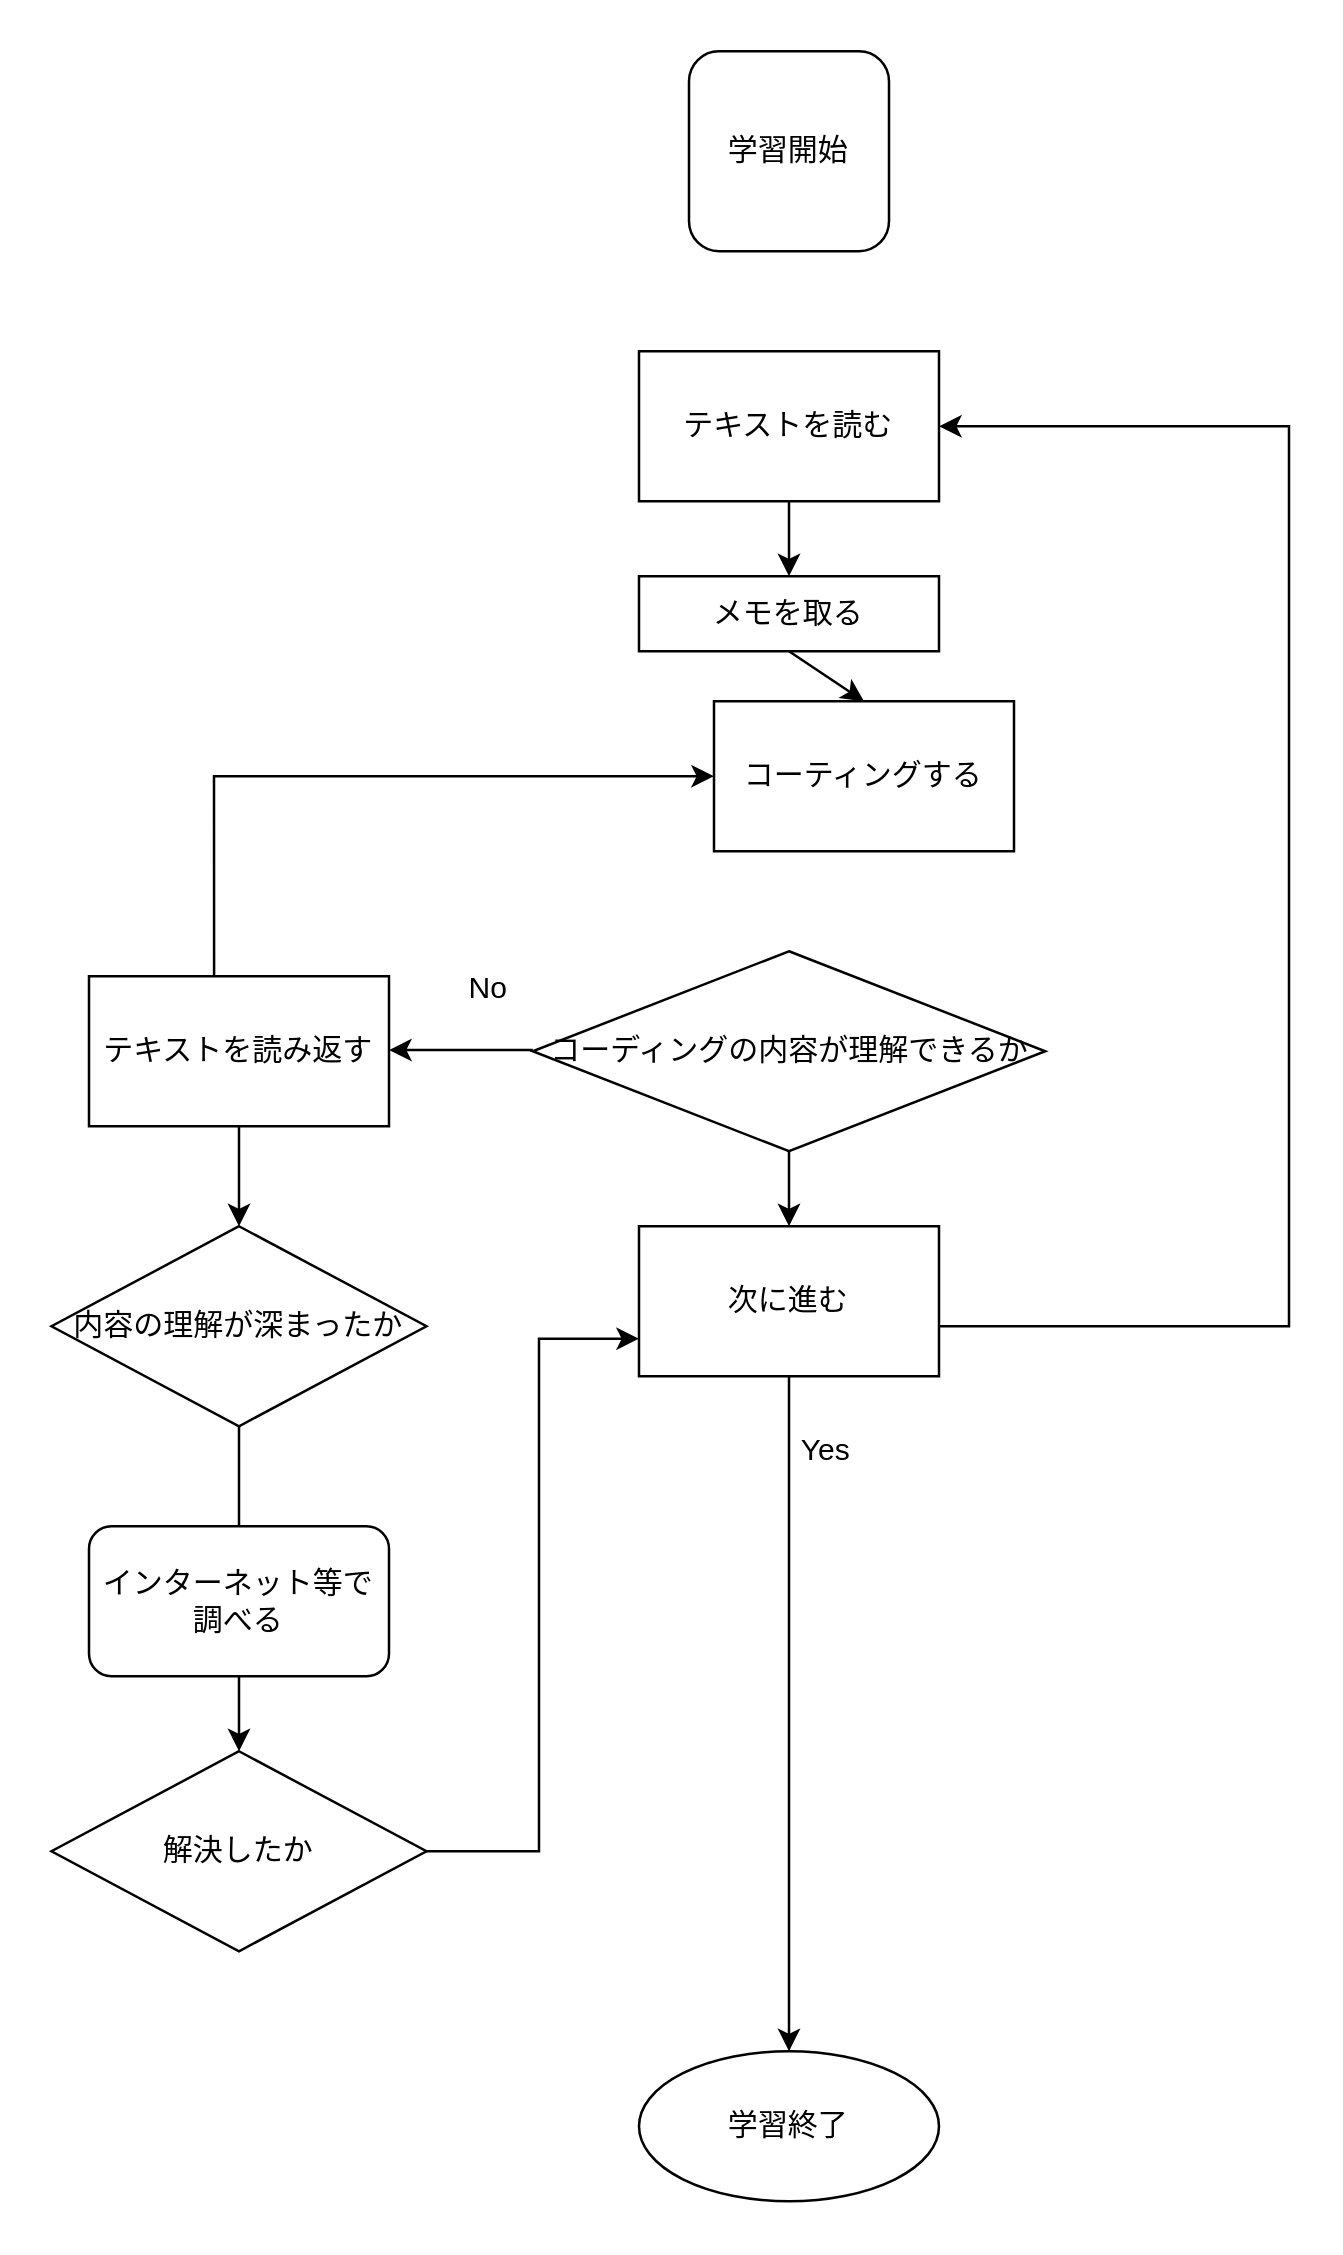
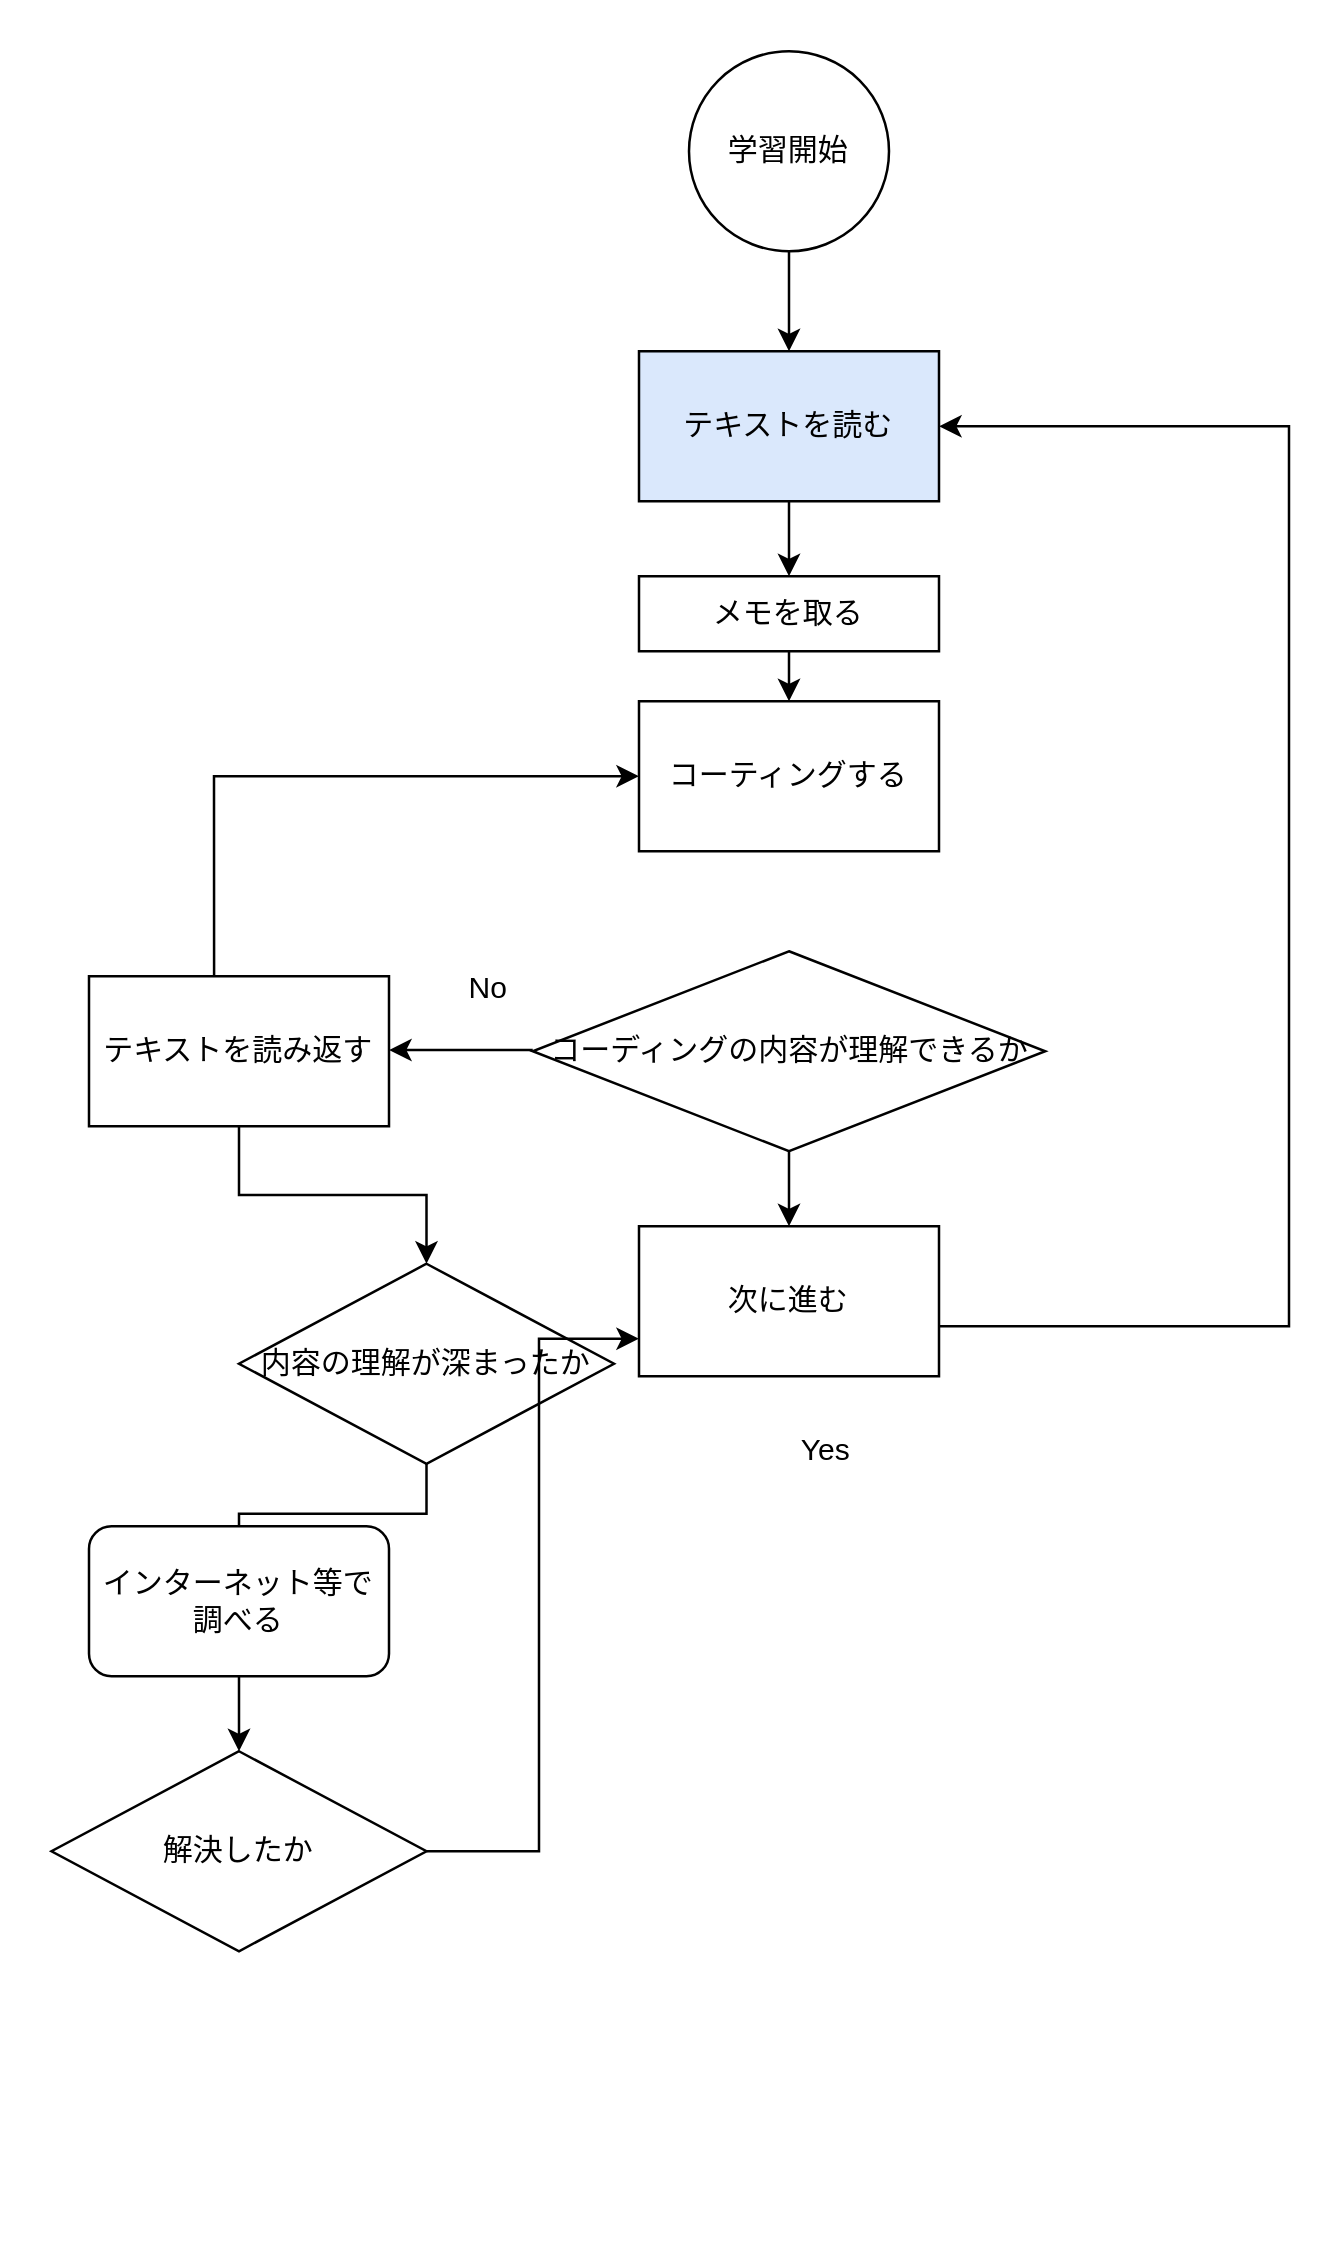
node "学習開始": shape rounded rectangle -> ellipse
edge "学習開始" -> "テキストを読む": added
node "テキストを読む": fillcolor #ffffff -> #dae8fc
node "コーティングする": moved (864, 776) -> (789, 776)
node "内容の理解が深まったか": moved (239, 1326) -> (426, 1364)
edge "次に進む" -> "学習終了": removed
node "学習終了": removed
